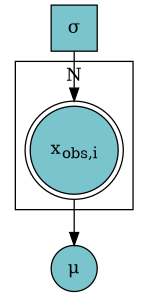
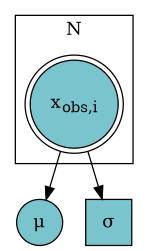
edge "σ" -> "x": reversed
